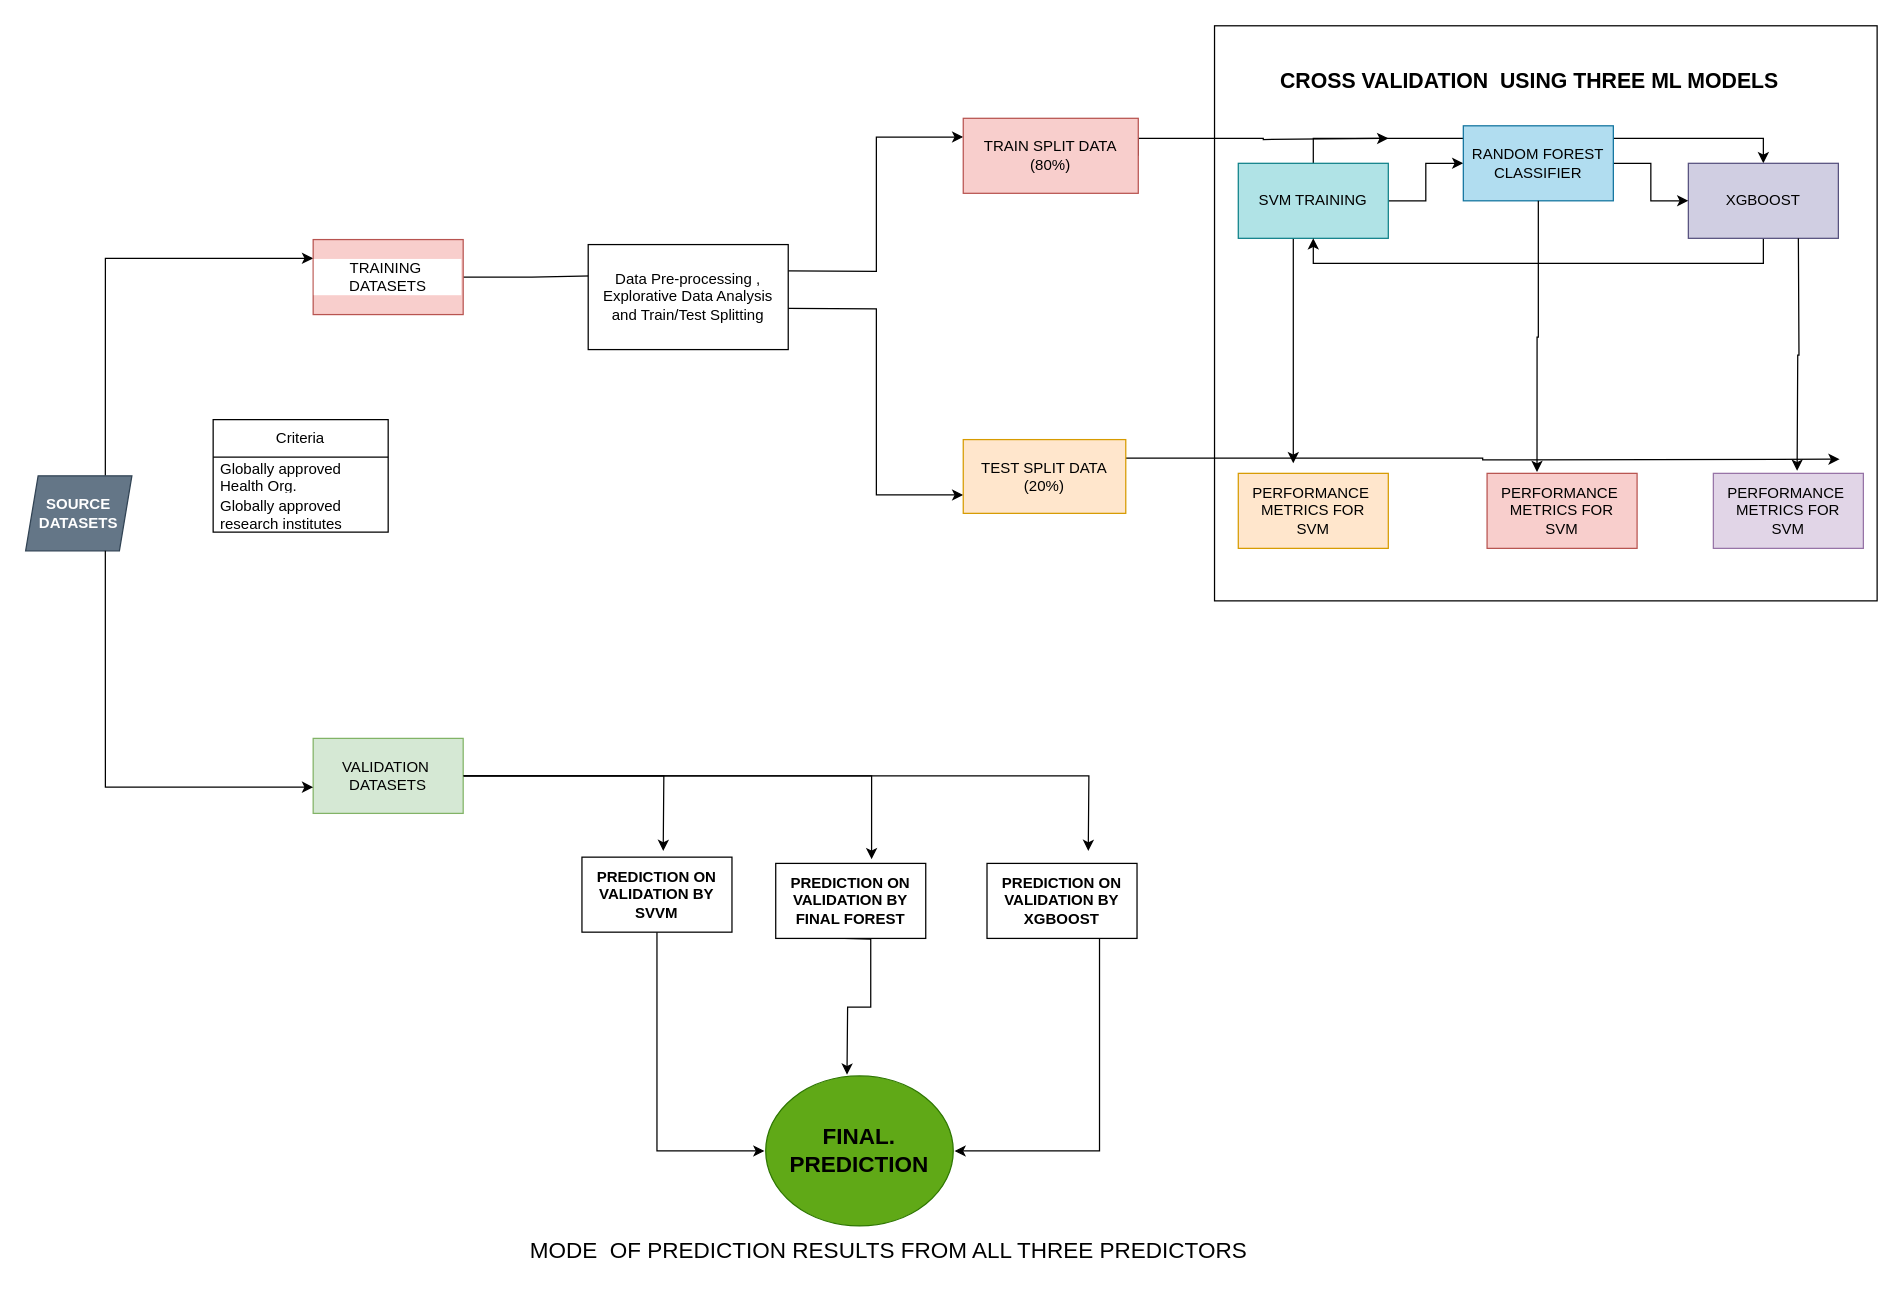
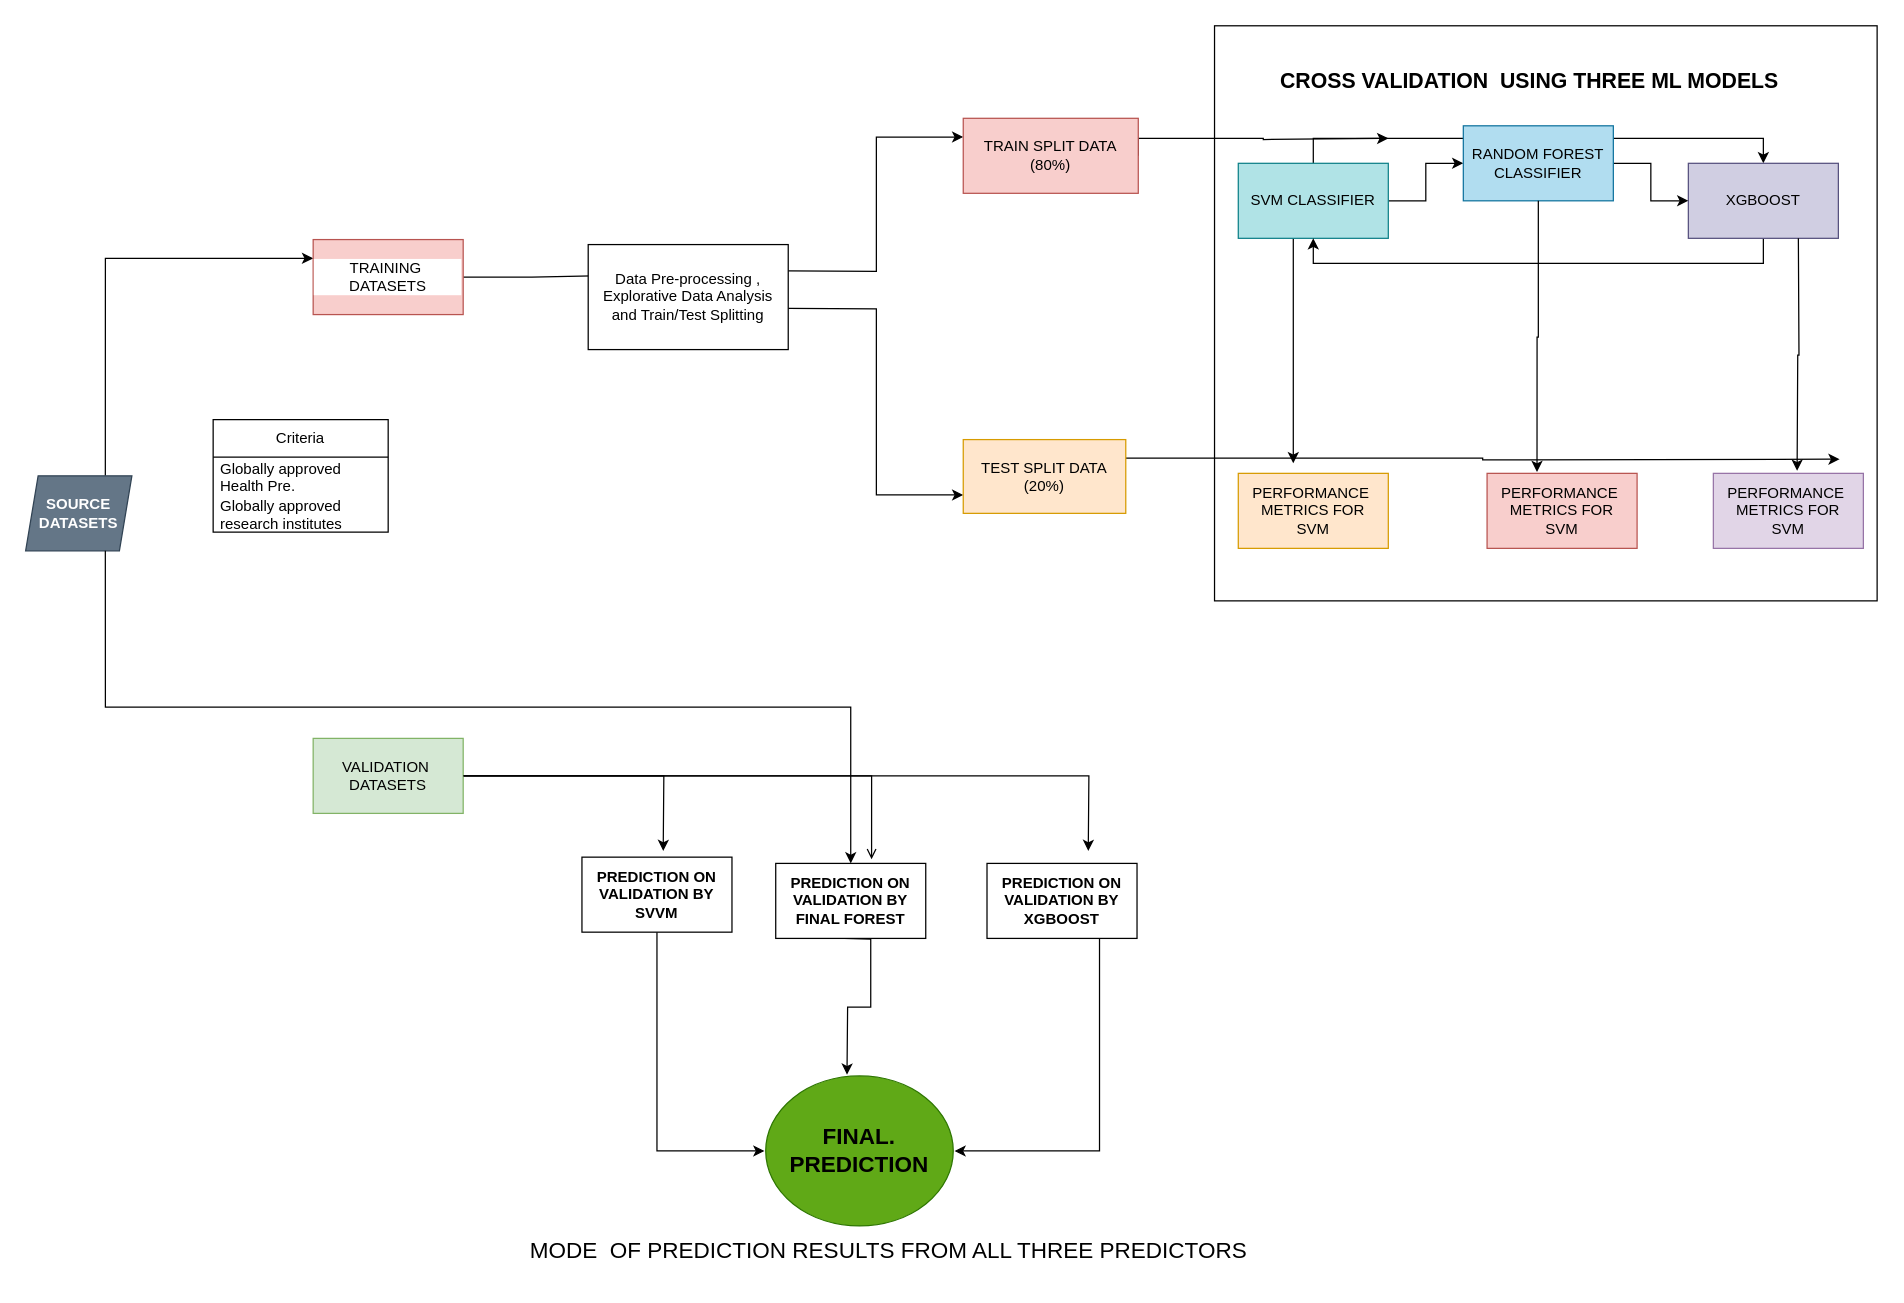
node "SVM TRAINING": label "SVM TRAINING" -> "SVM CLASSIFIER"
node "Globally approved Health Org.": label "Globally approved Health Org." -> "Globally approved Health Pre."
edge "SOURCE DATASETS" -> "VALIDATION DATASETS": now "SOURCE DATASETS" -> "PREDICTION ON VALIDATION BY FINAL FOREST"
edge "VALIDATION DATASETS" -> "PREDICTION ON VALIDATION BY FINAL FOREST": arrowhead classic -> open
